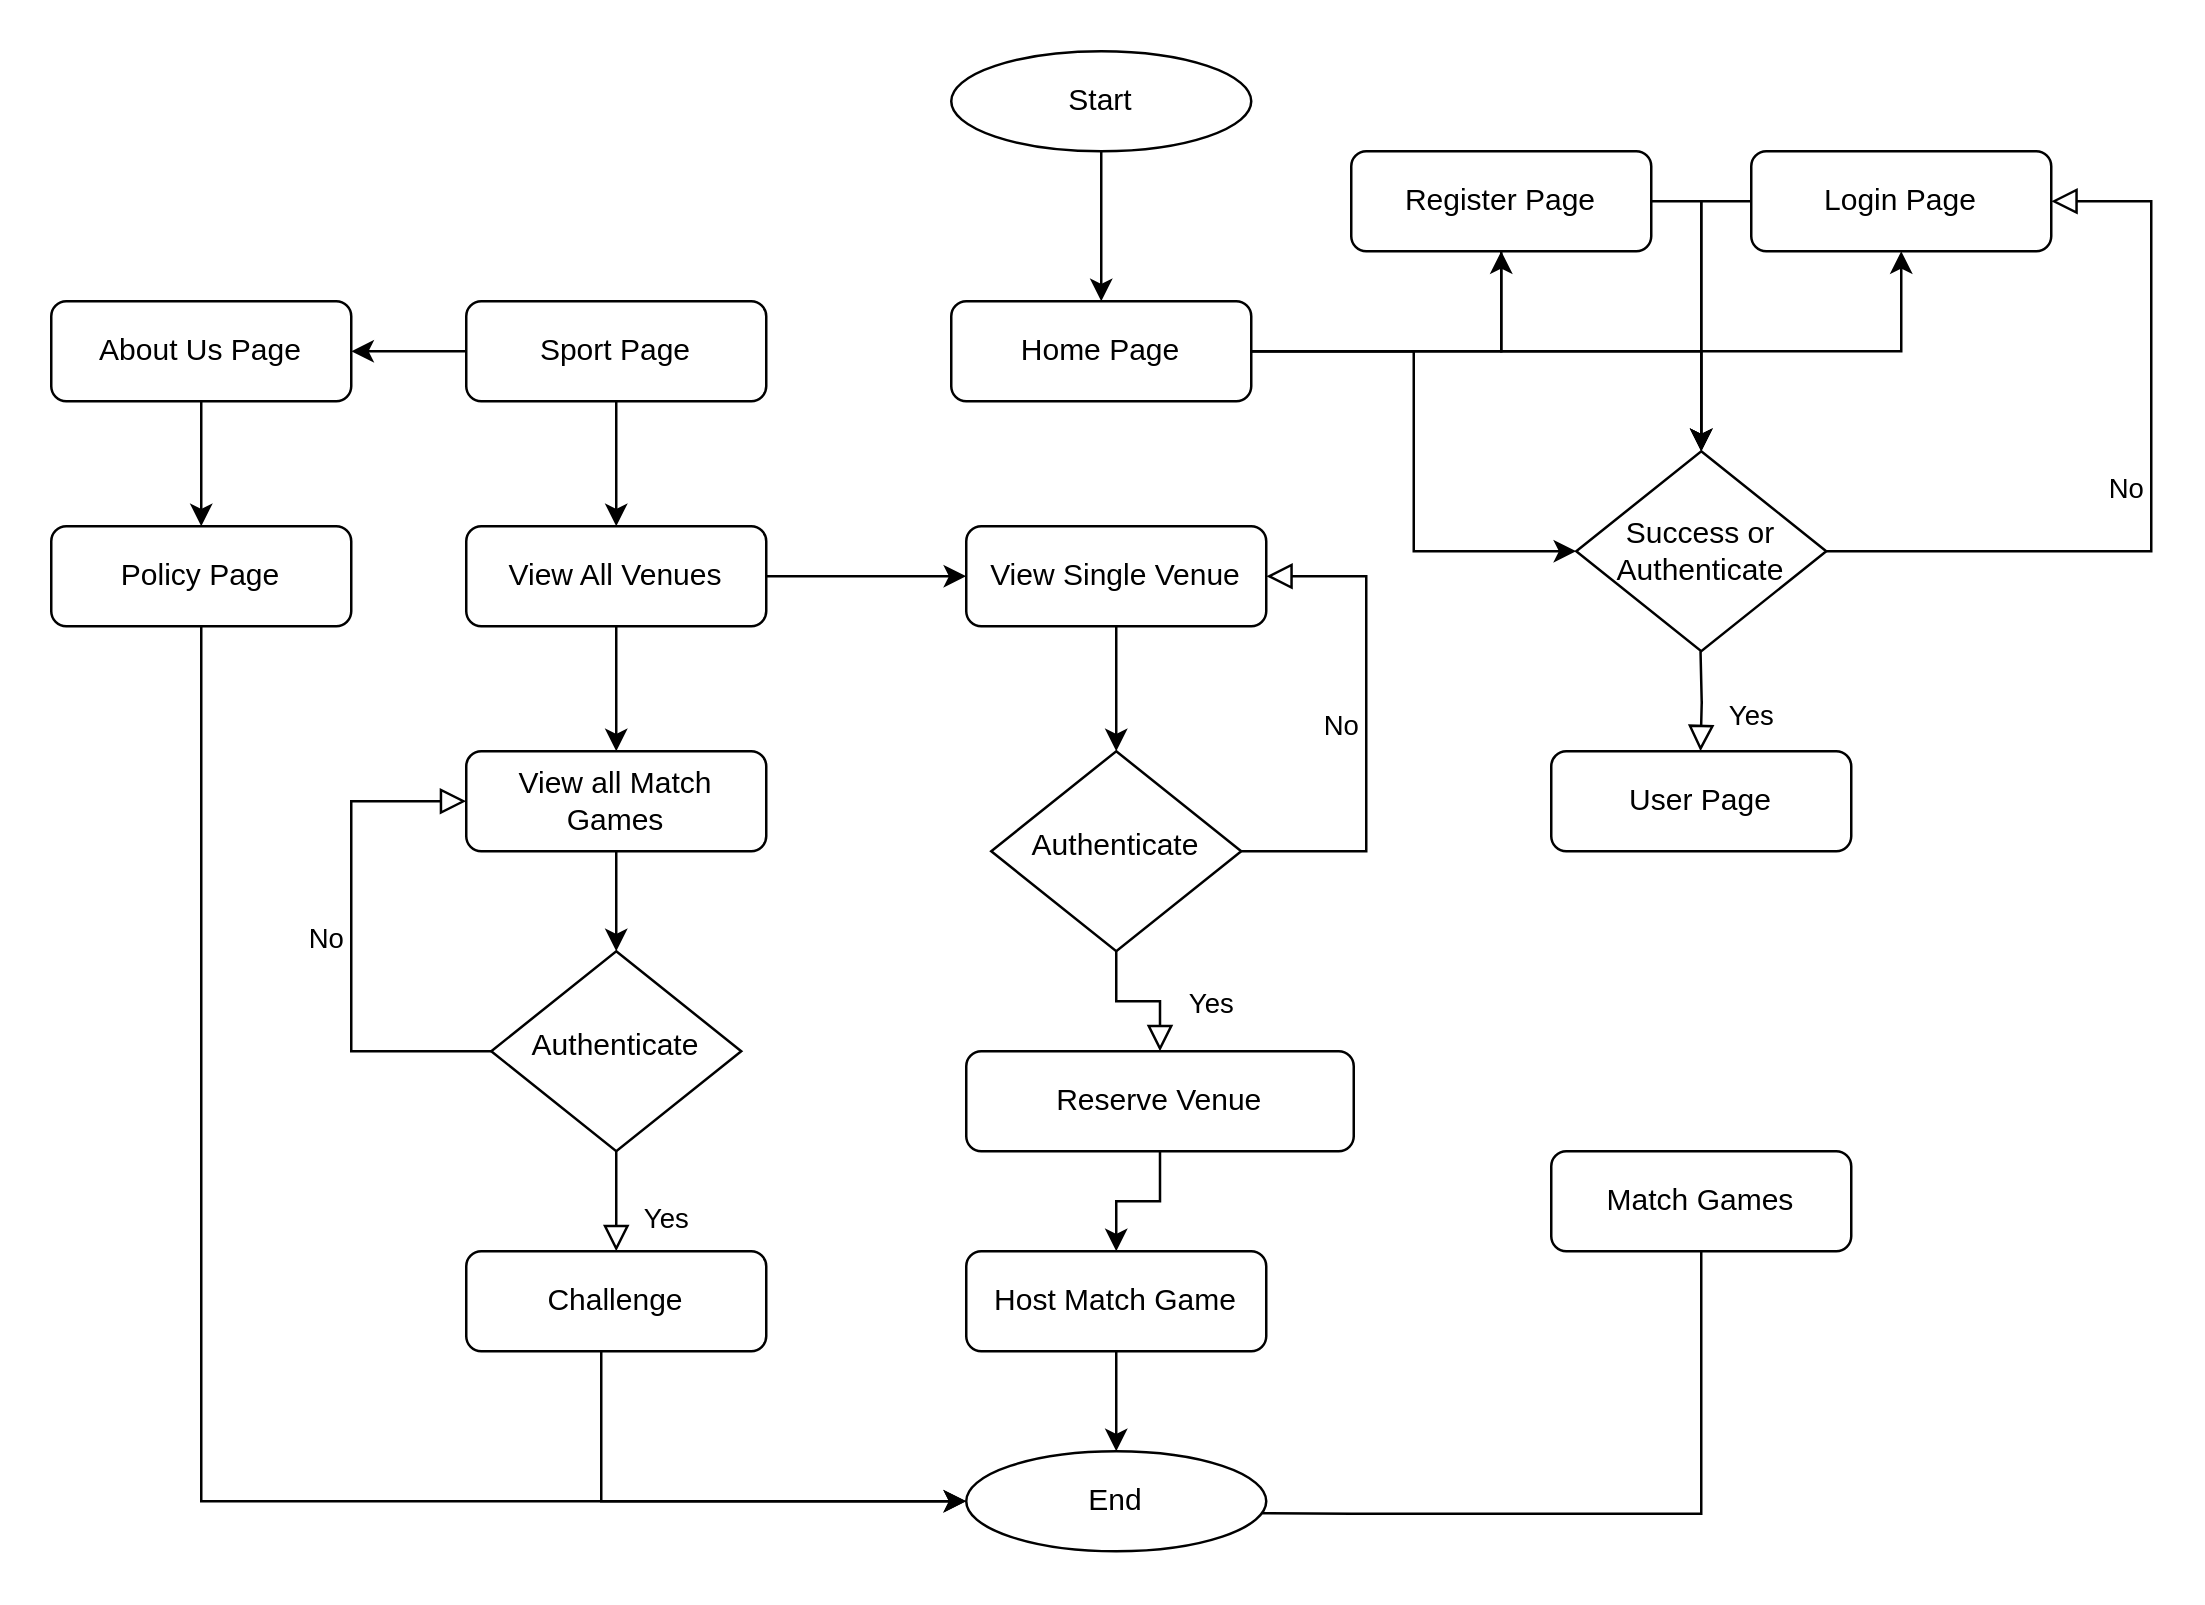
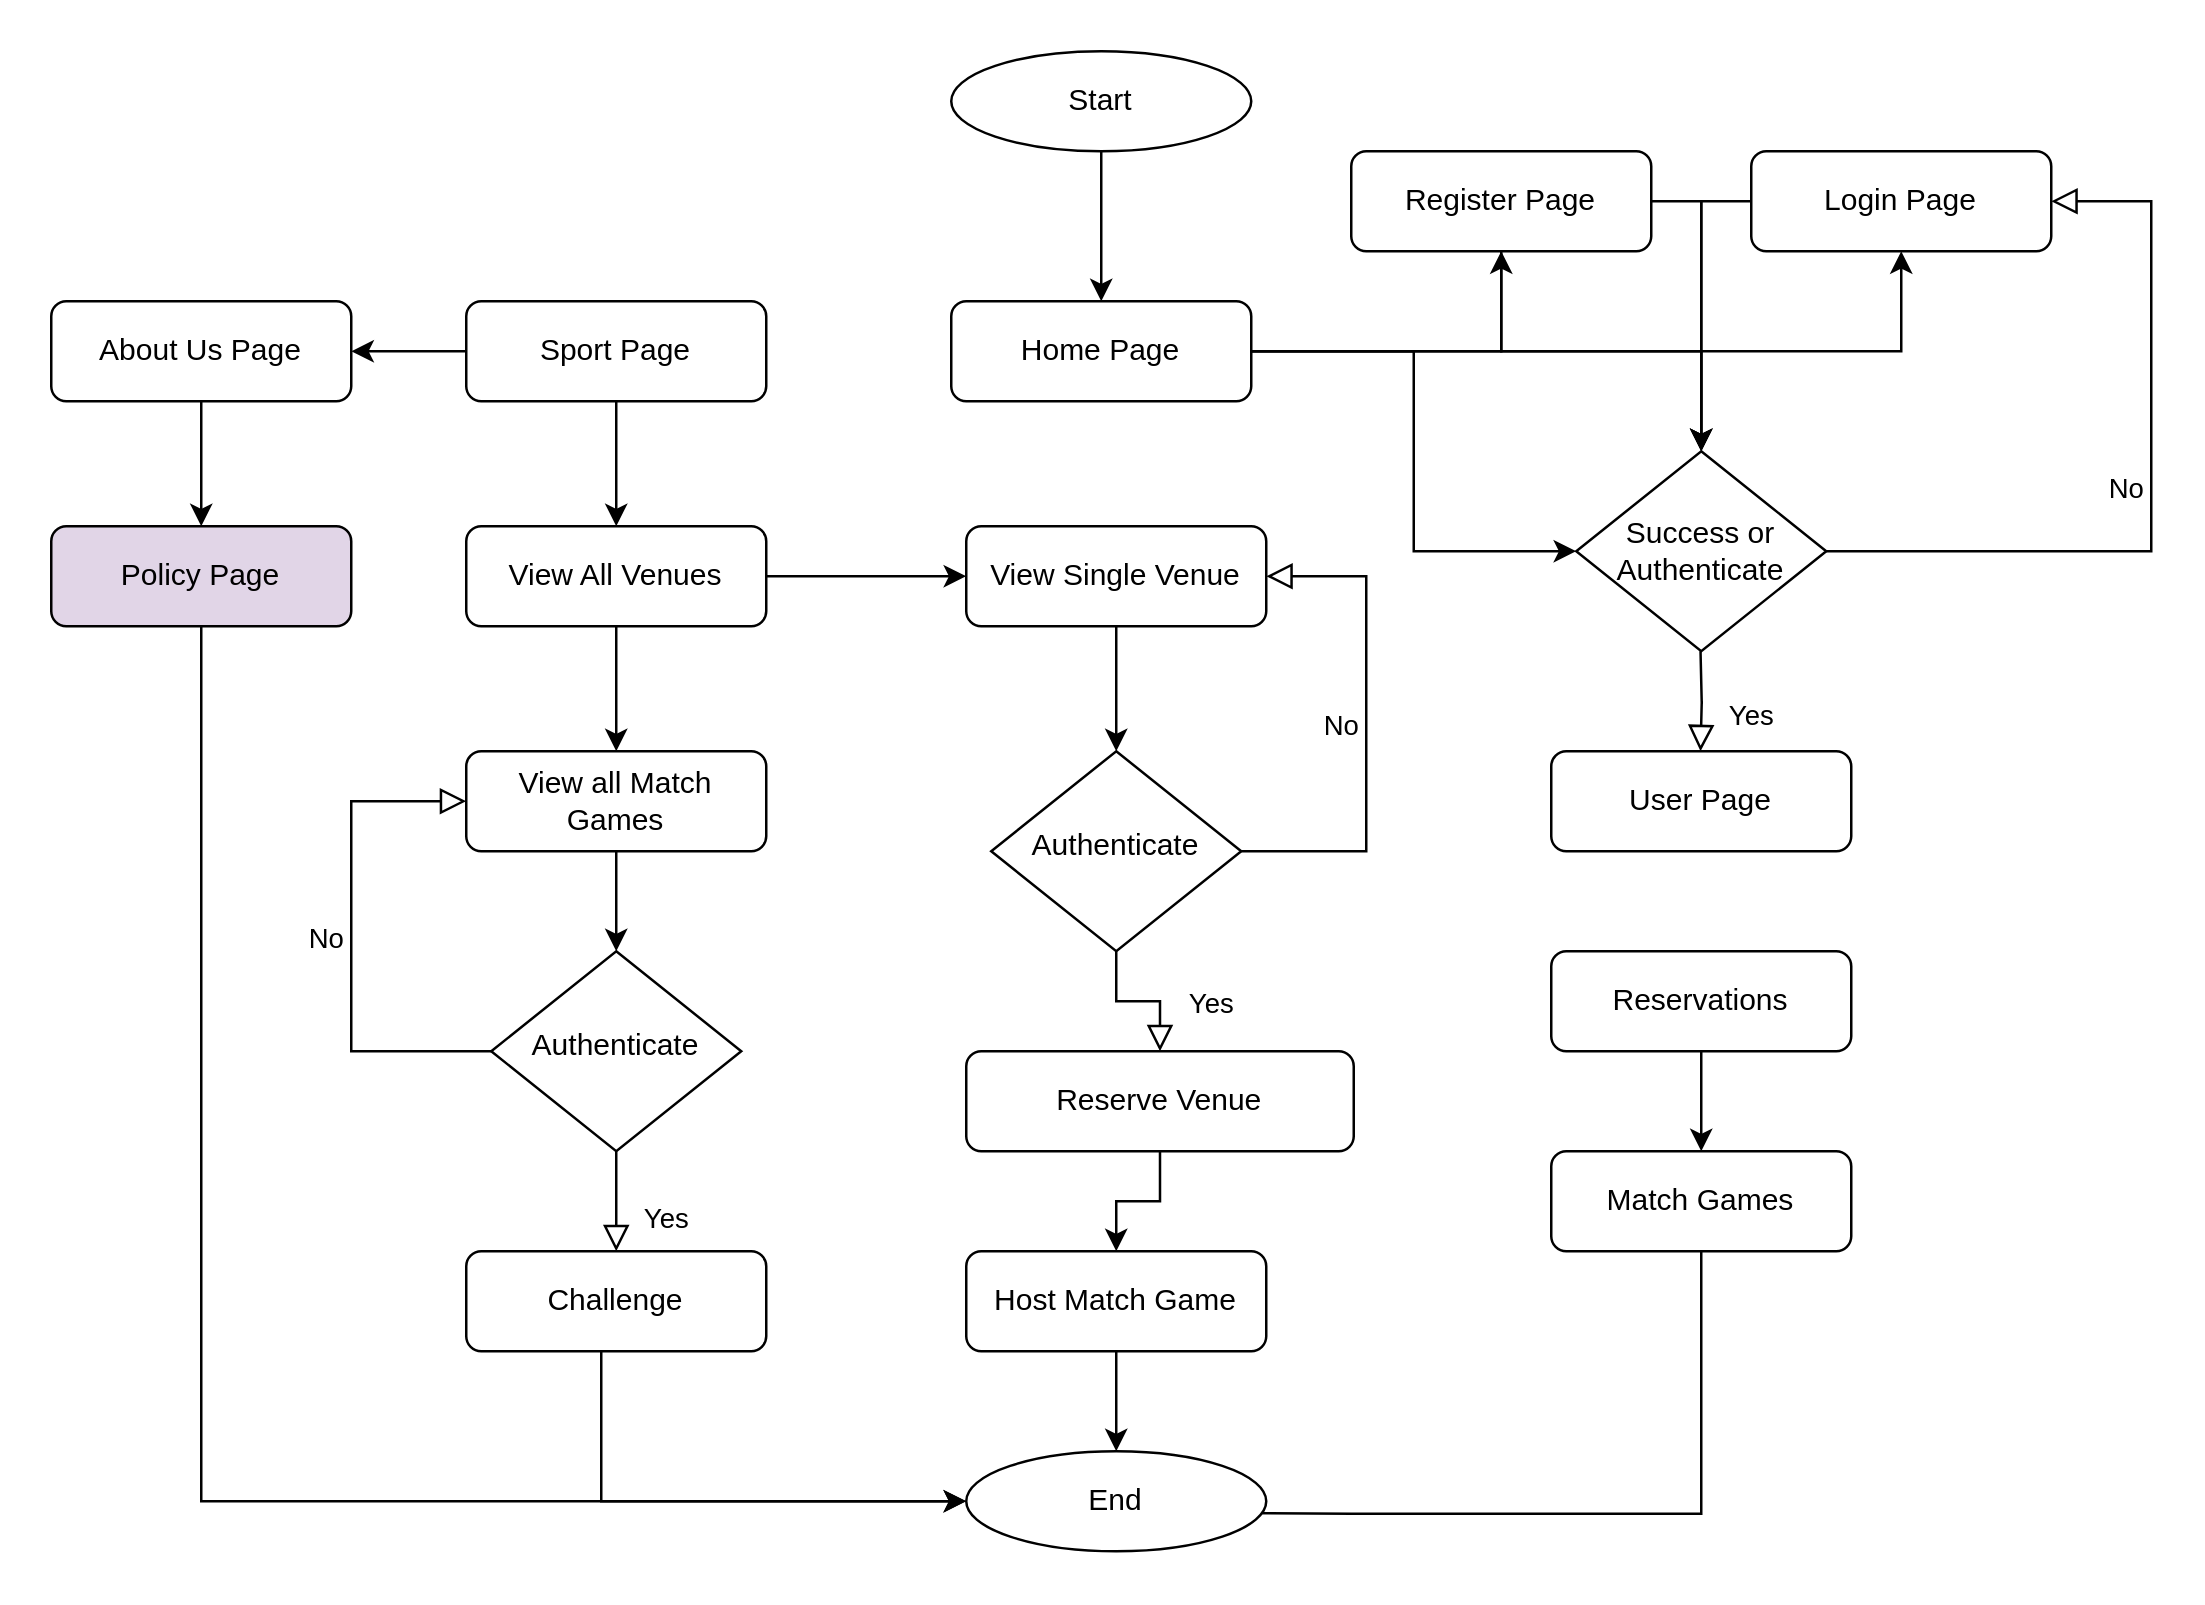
node "Policy Page": fillcolor #ffffff -> #e1d5e7
node "Reservations": added
edge "Reservations" -> "Match Games": added
